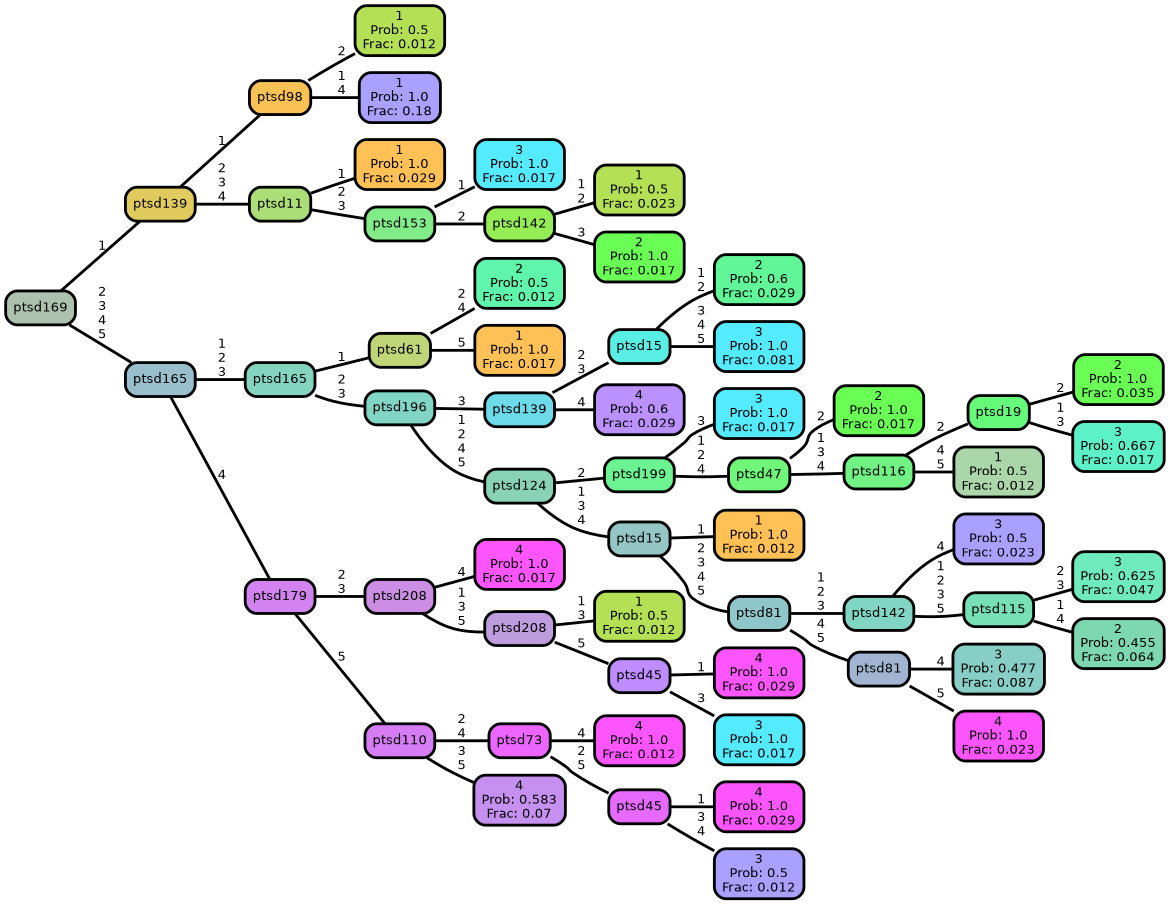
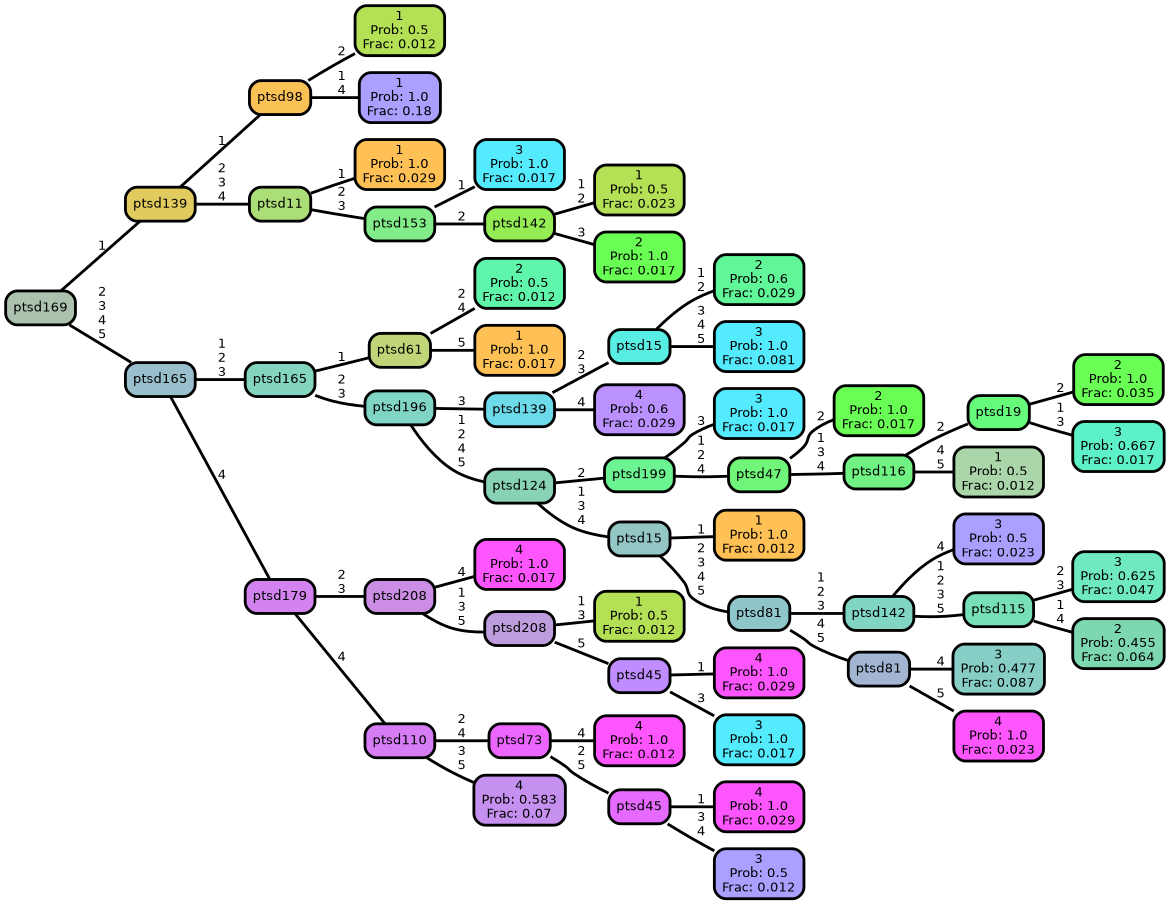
edge "ptsd179" -- "ptsd110": label " 5" -> " 4"
